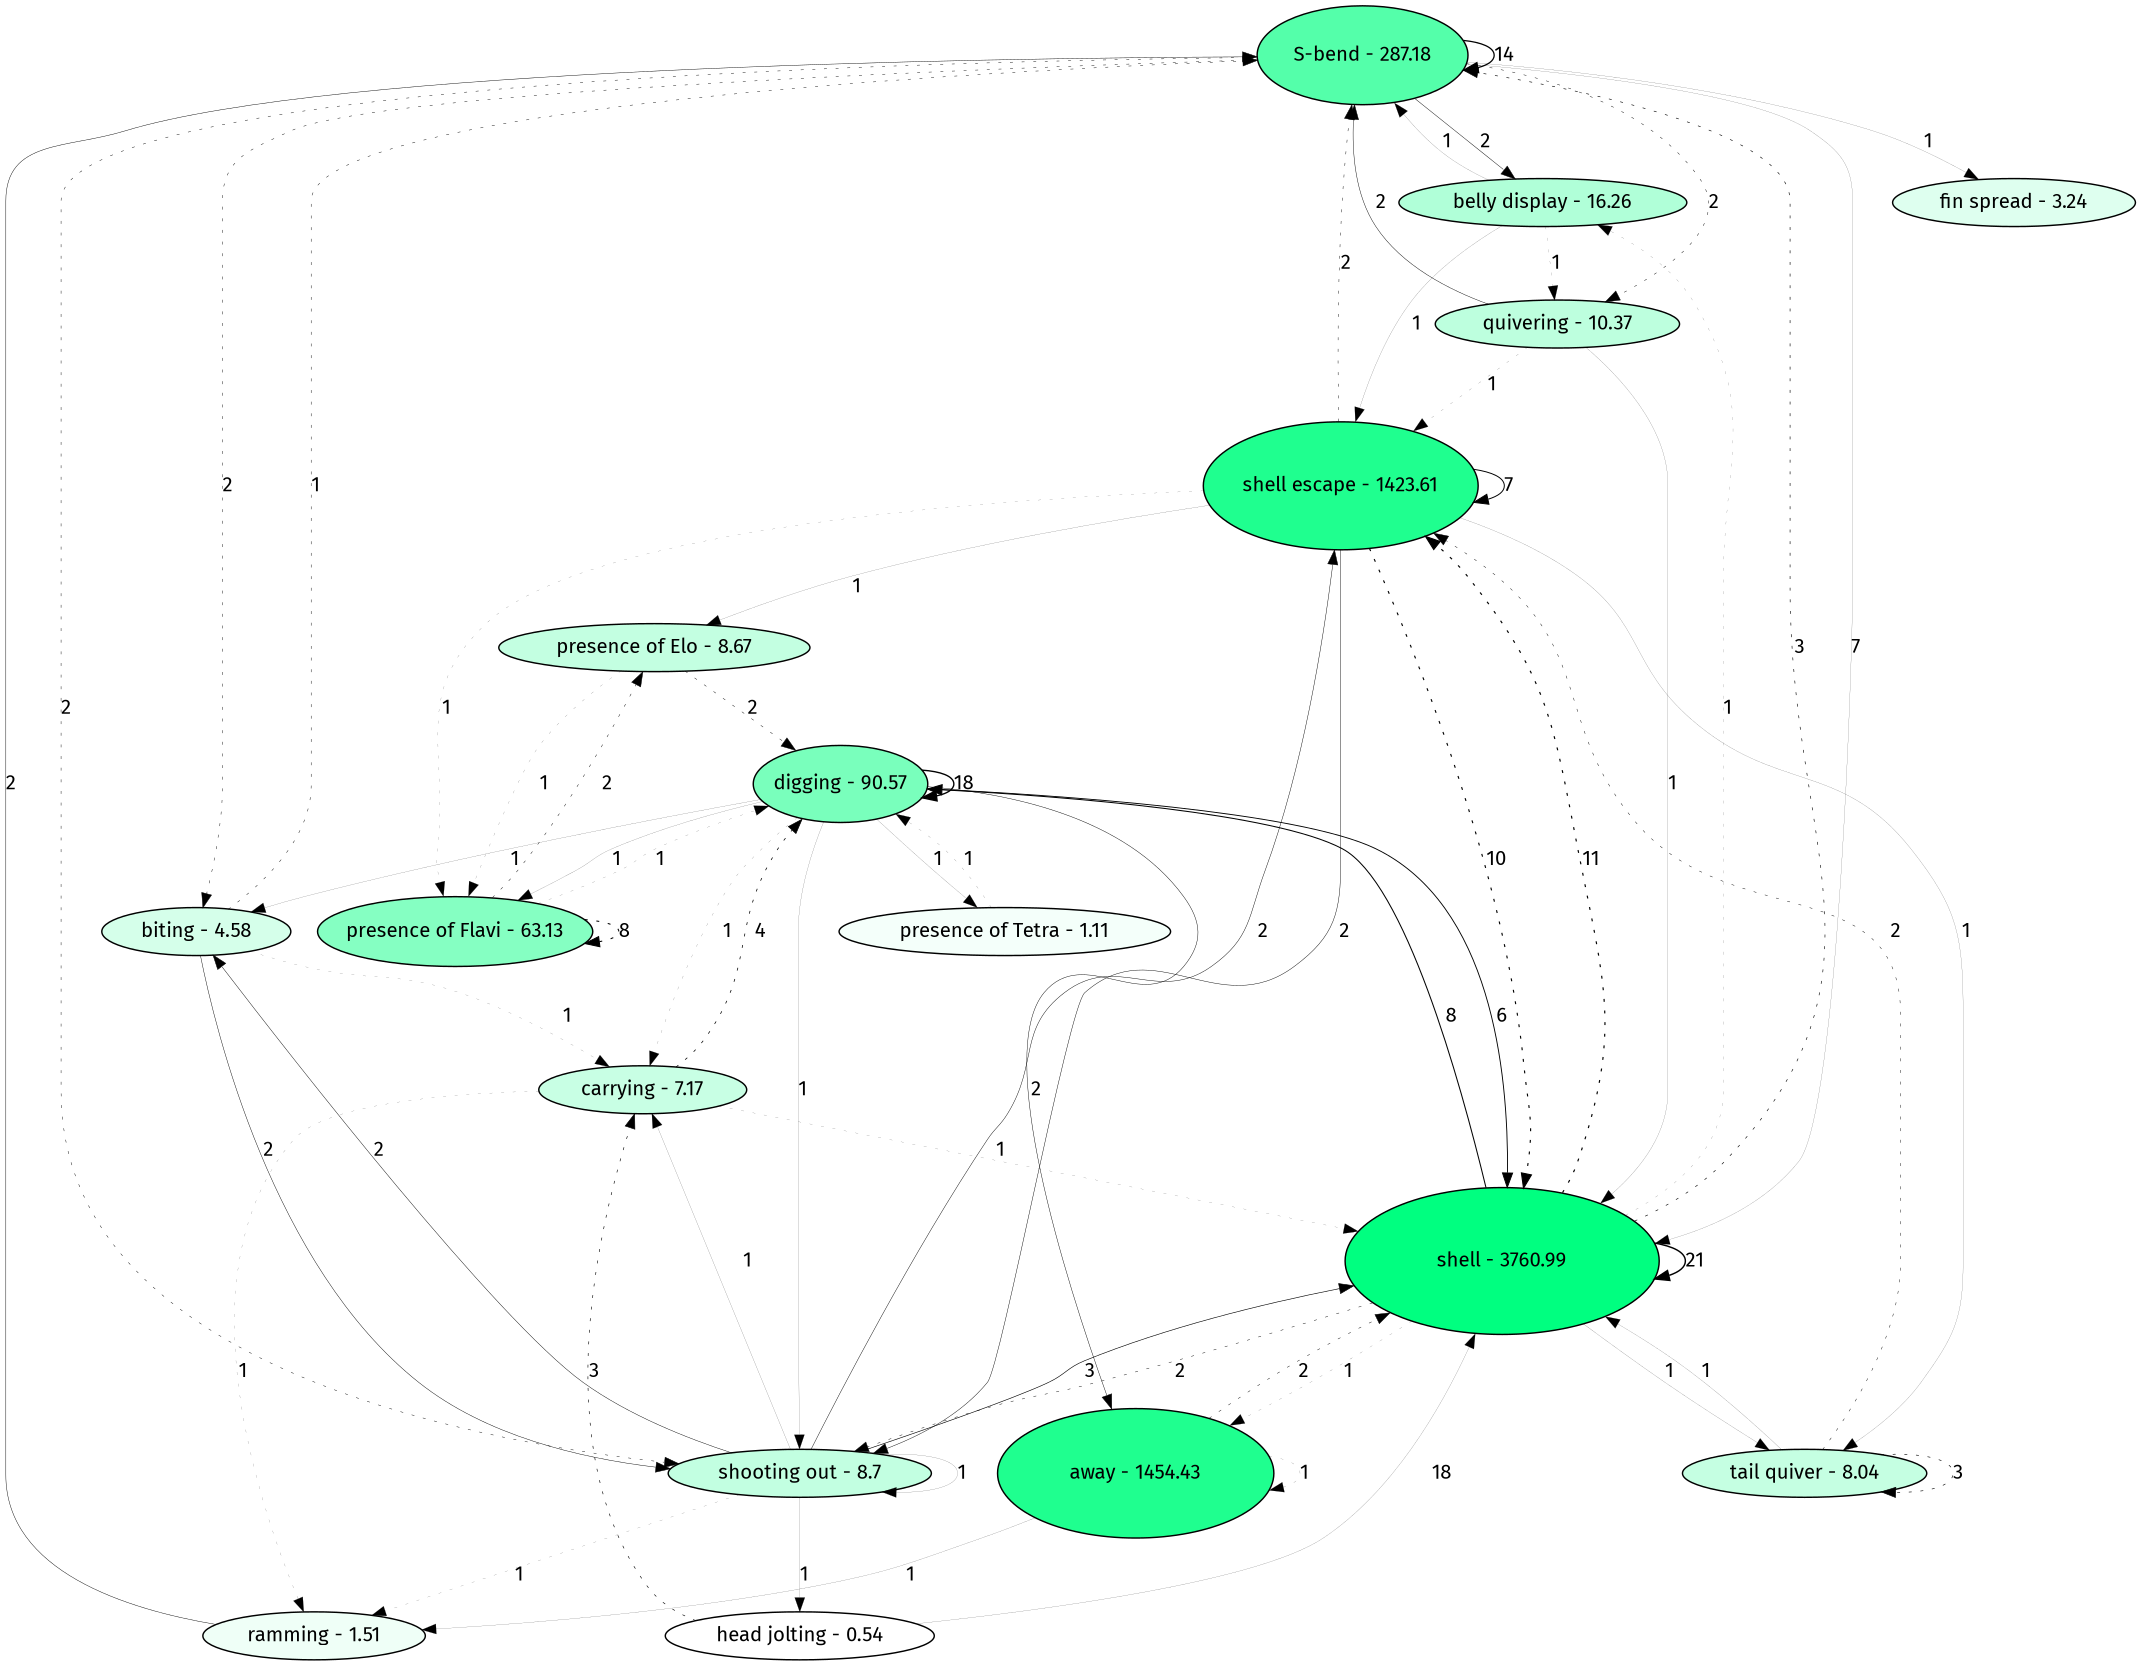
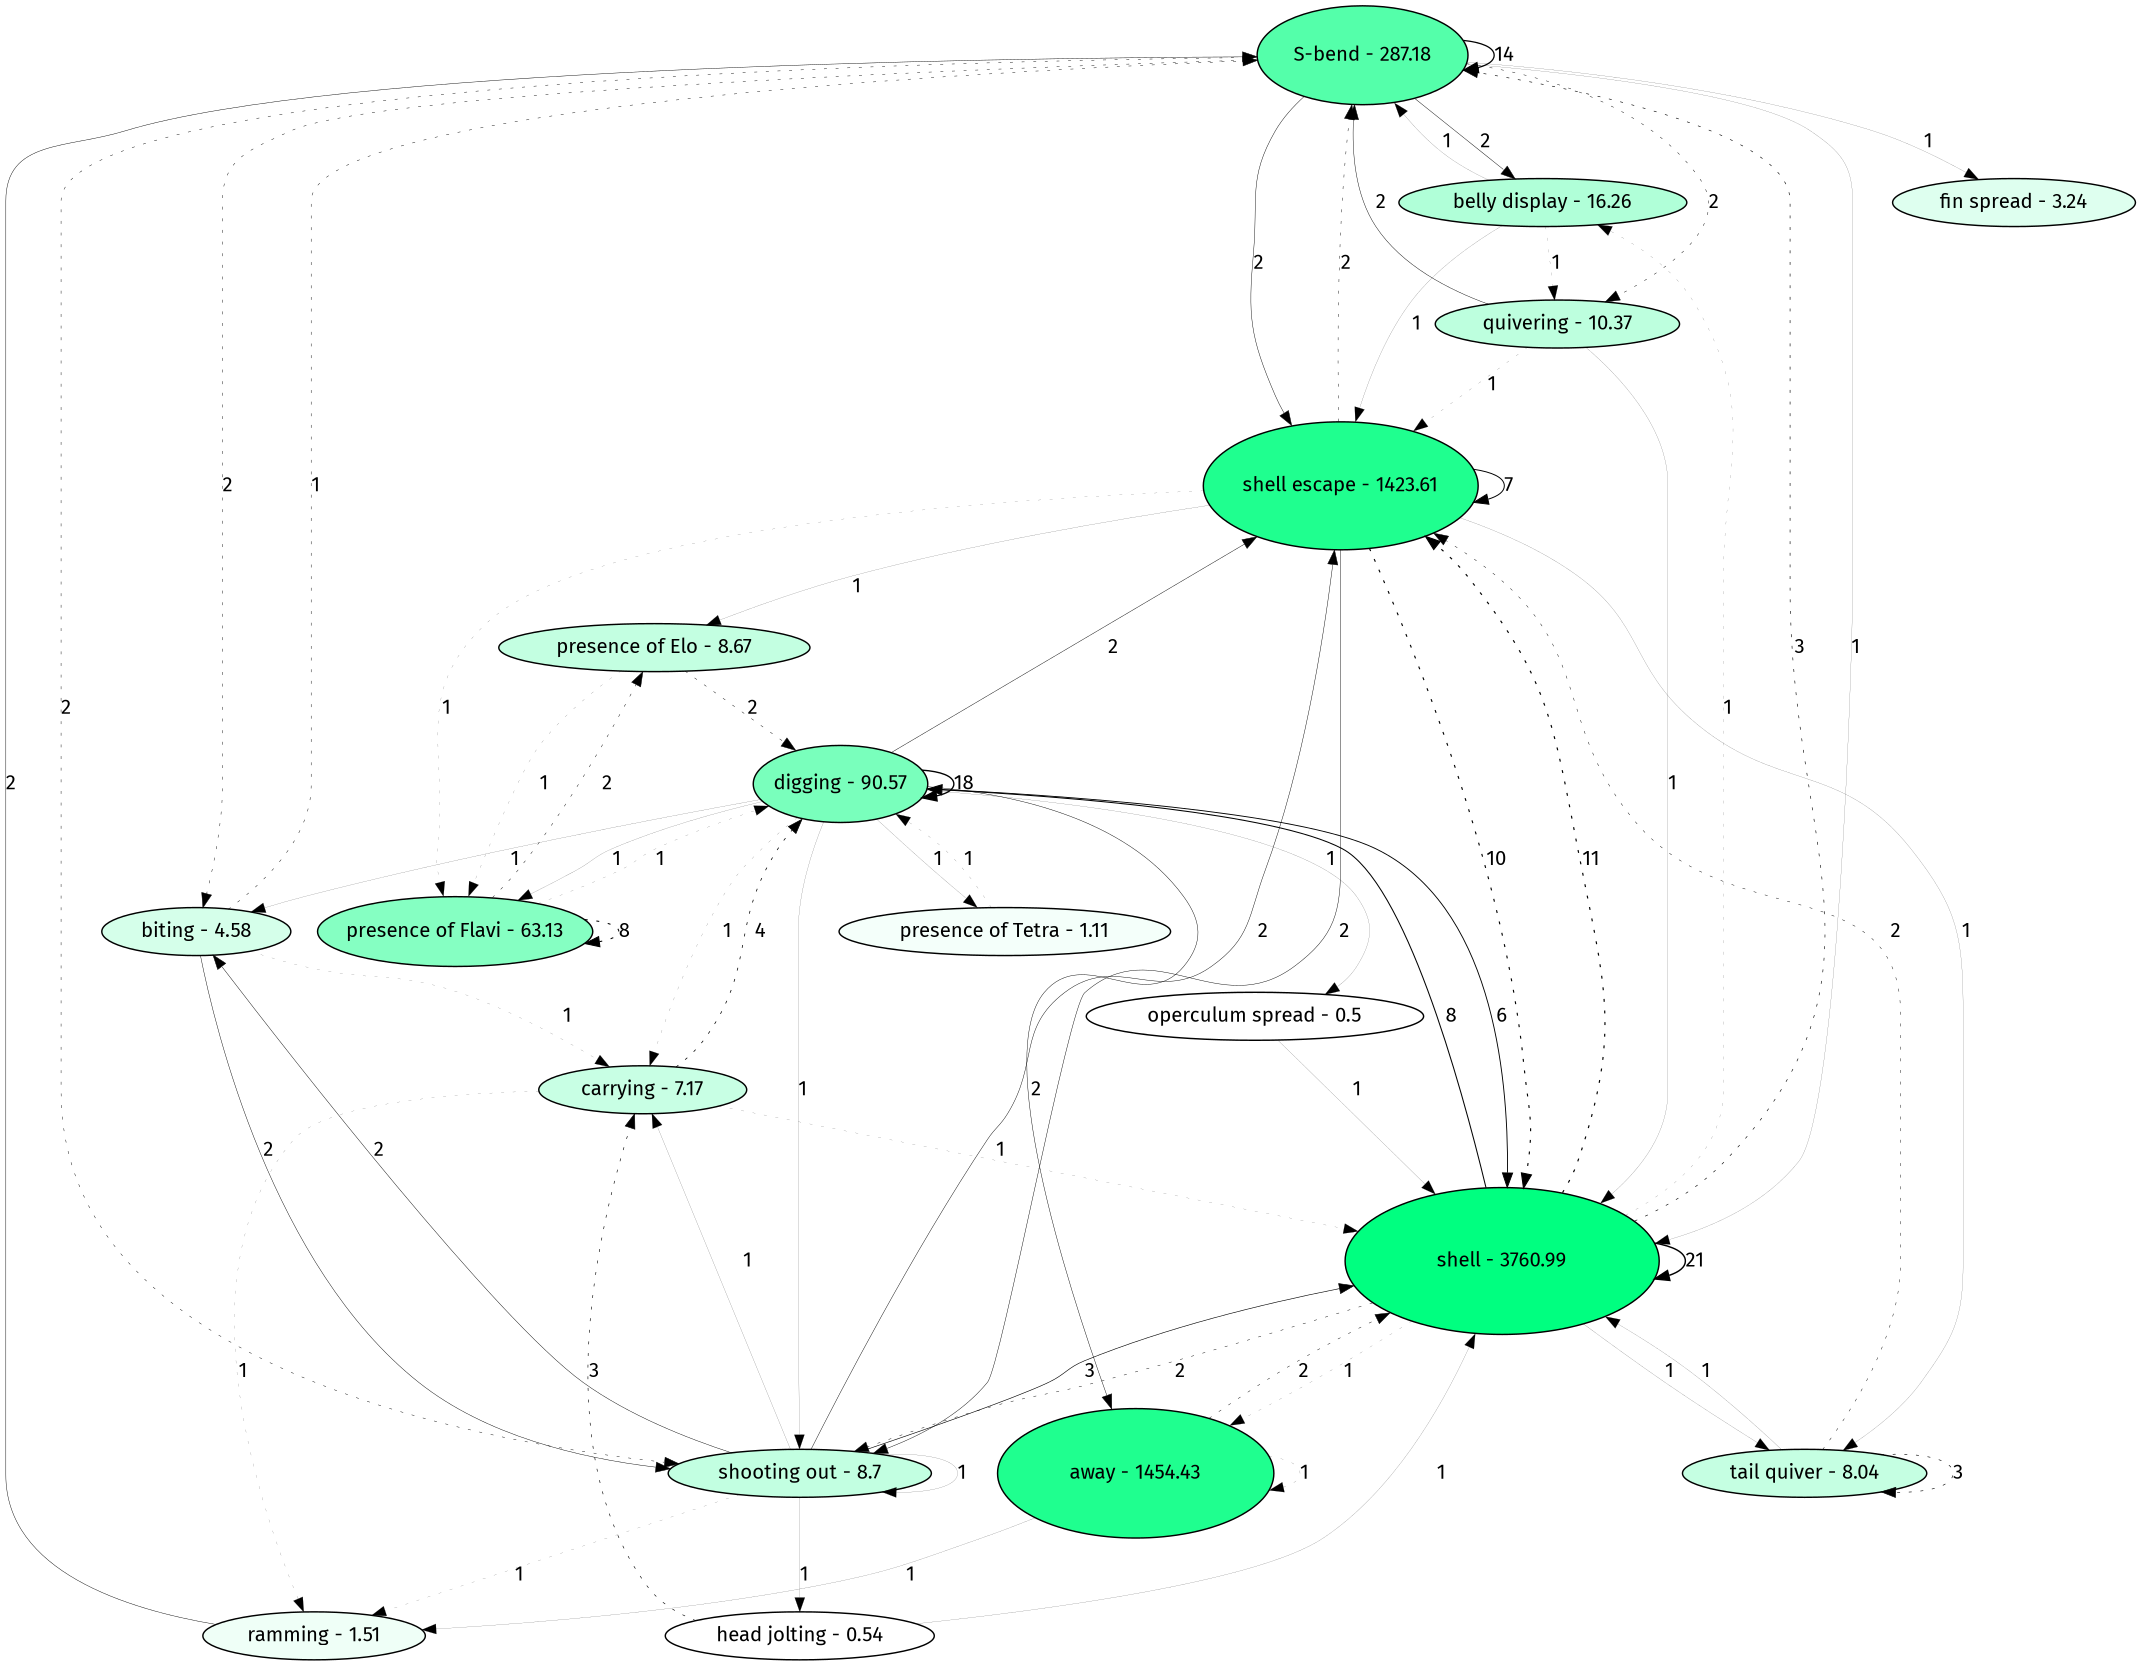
edge "S-bend - 287.18" -> "shell escape - 1423.61": added, label "2"
edge "digging - 90.57" -> "shell escape - 1423.61": added, label "2"
edge "S-bend - 287.18" -> "shell - 3760.99": label "7" -> "1"
node "operculum spread - 0.5": added
edge "head jolting - 0.54" -> "shell - 3760.99": label "18" -> "1"
